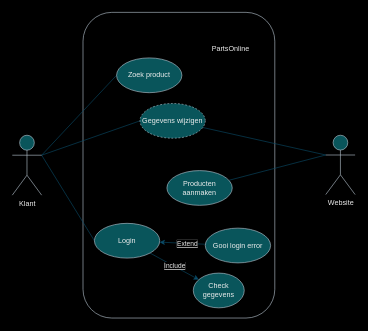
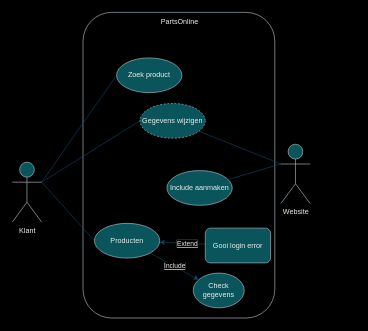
node "PartsOnline": moved (230, 49) -> (179, 22)
node "Klant": moved (27, 165) -> (27, 192)
node "Website": moved (341, 165) -> (296, 174)
node "Producten aanmaken": label "Producten aanmaken" -> "Include aanmaken"
node "Login": label "Login" -> "Producten"
node "Gooi login error": shape ellipse -> rounded rectangle
